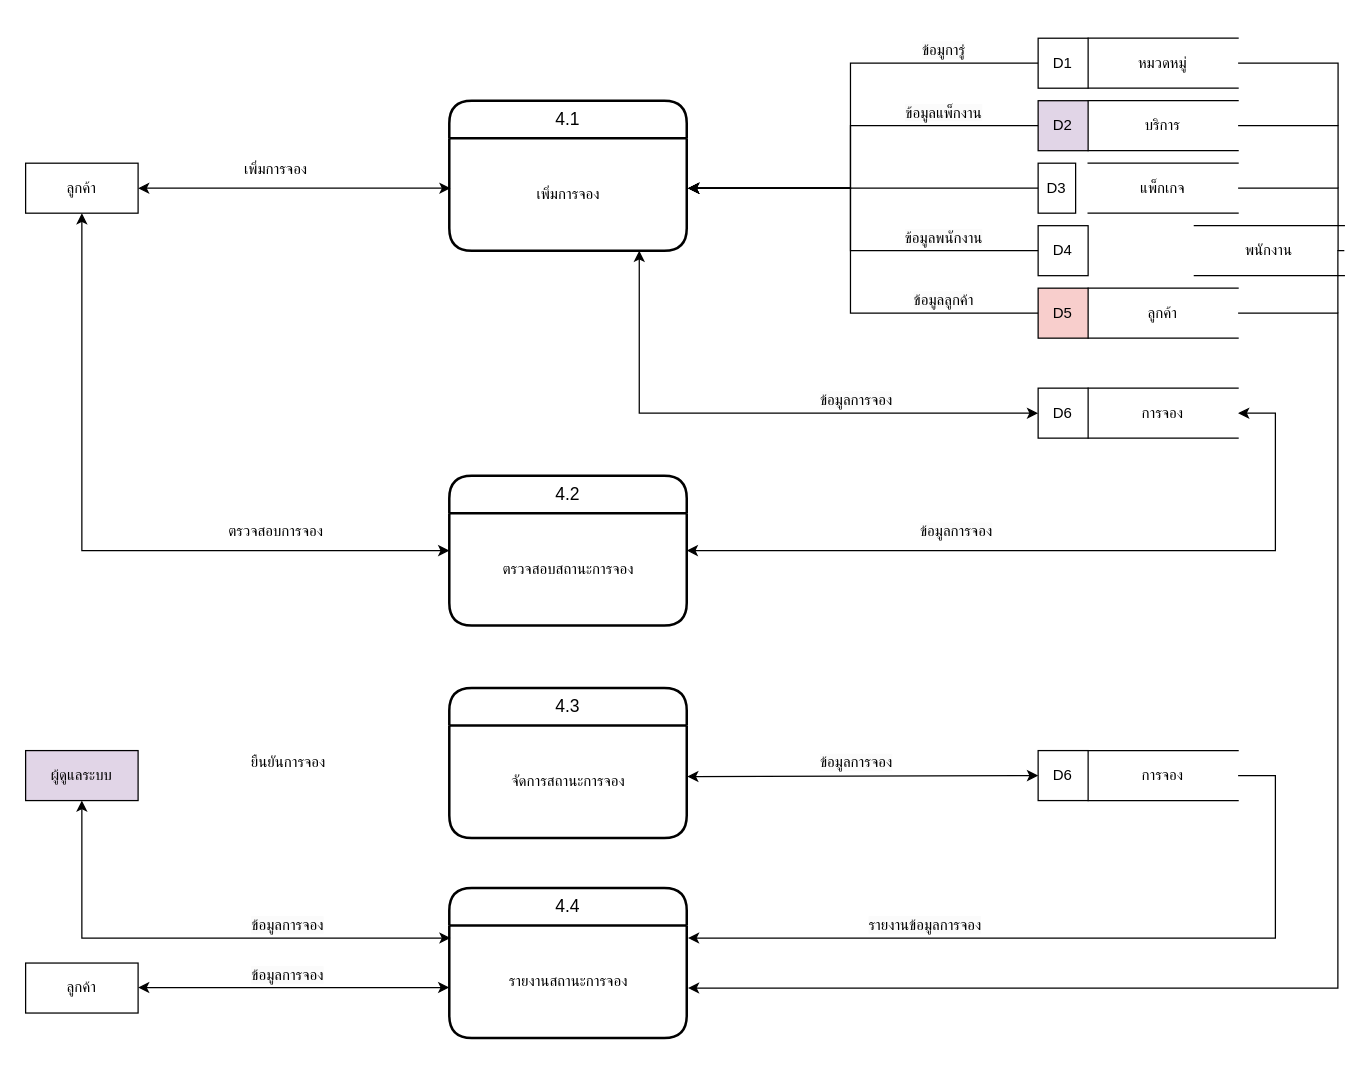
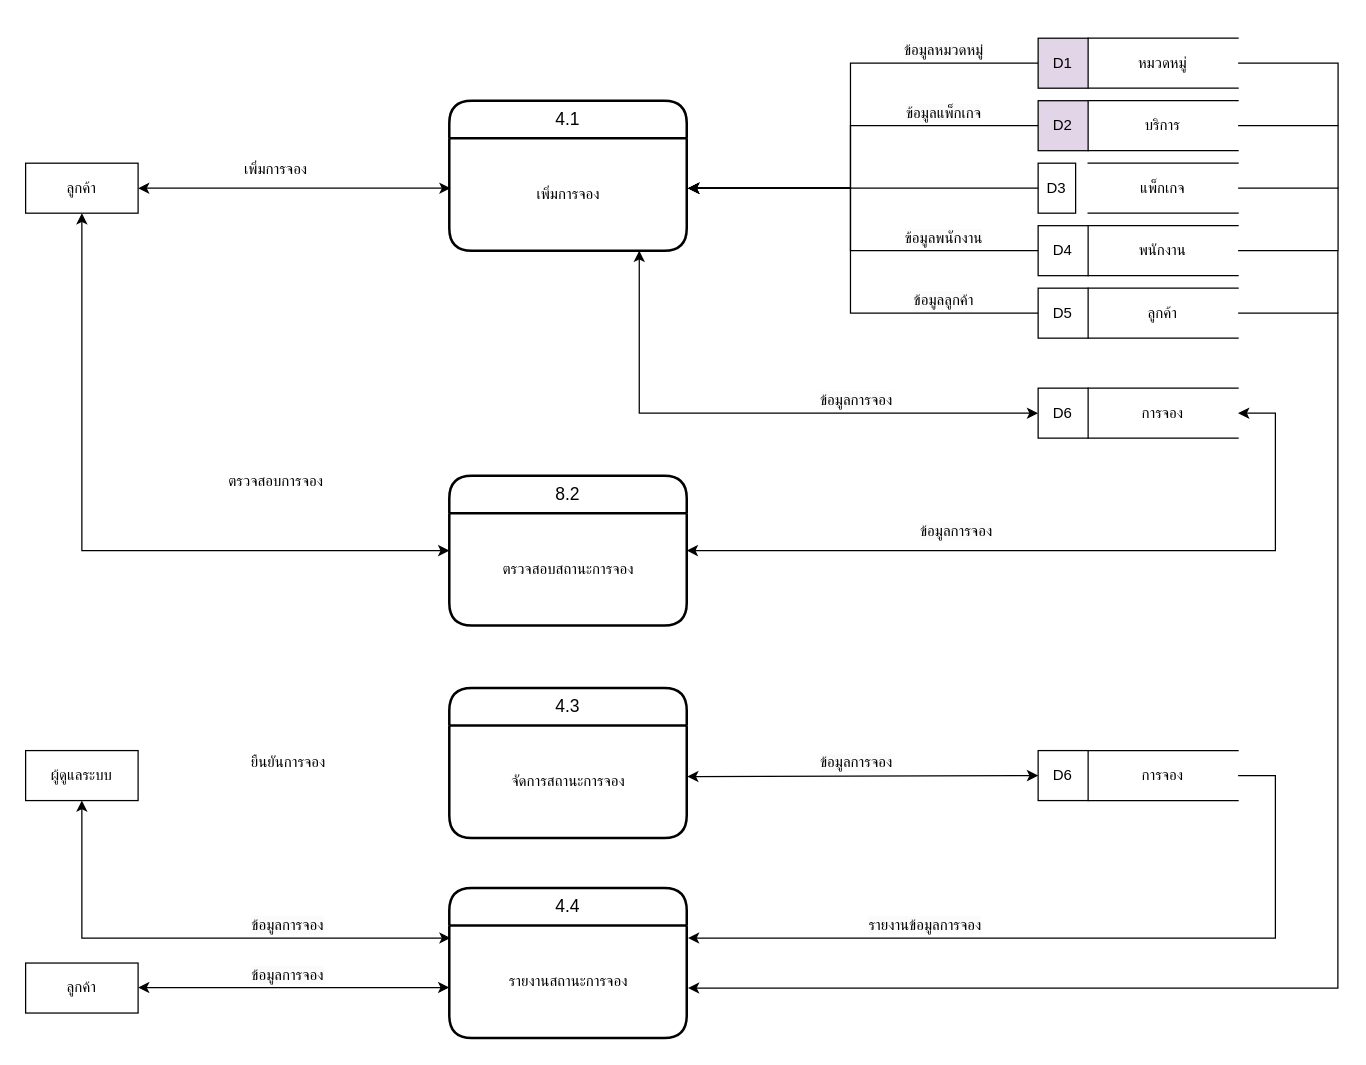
node "ข้อมูการู่": label "ข้อมูการู่" -> "ข้อมูลหมวดหมู่"
node "D1": fillcolor #ffffff -> #e1d5e7
node "ข้อมูลแพ็กงาน": label "ข้อมูลแพ็กงาน" -> "ข้อมูลแพ็กเกจ"
node "พนักงาน": moved (1270, 251) -> (1163, 251)
node "D5": fillcolor #f8cecc -> #ffffff
node "4.2": label "4.2" -> "8.2"
node "ตรวจสอบการจอง": moved (276, 532) -> (276, 482)
node "ผู้ดูแลระบบ": fillcolor #e1d5e7 -> #ffffff
